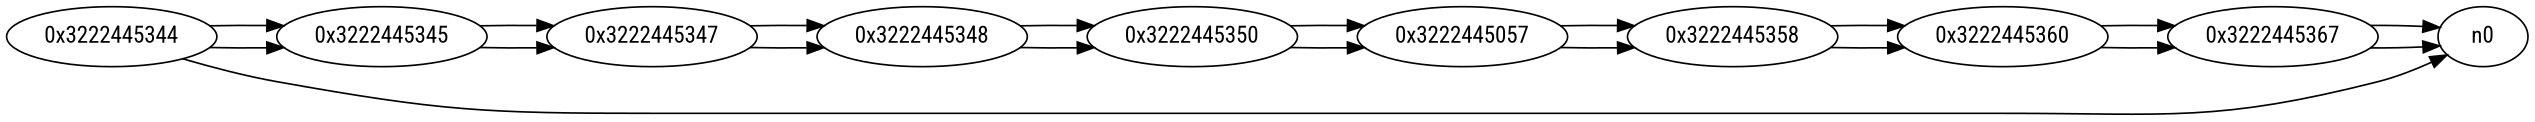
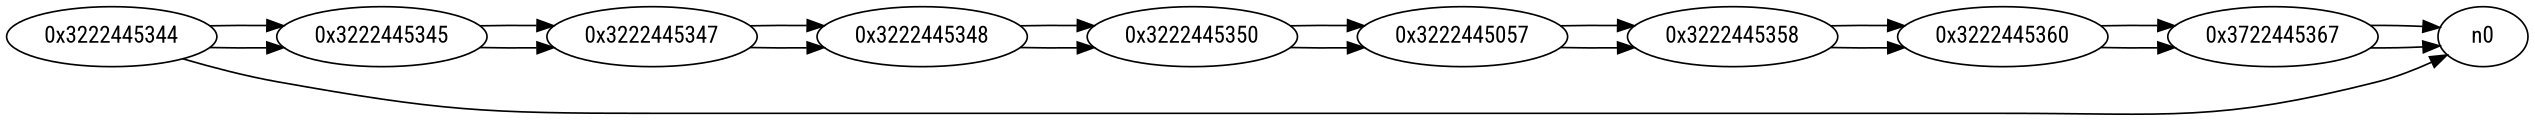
node "0x3222445367": label "0x3222445367" -> "0x3722445367"
